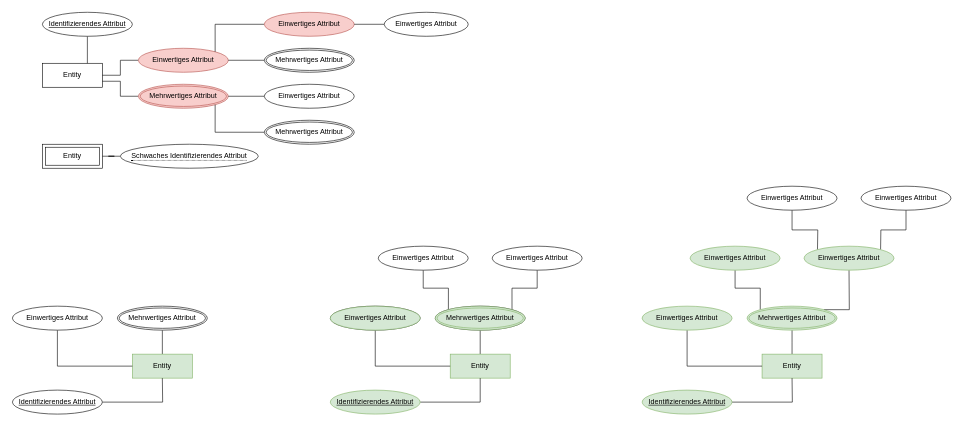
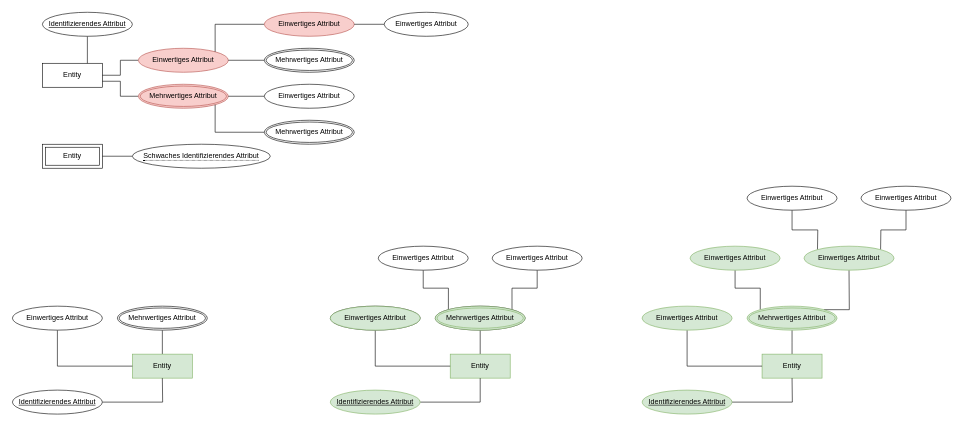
node "Schwaches Identifizierendes Attribut": moved (189, 156) -> (201, 156)
